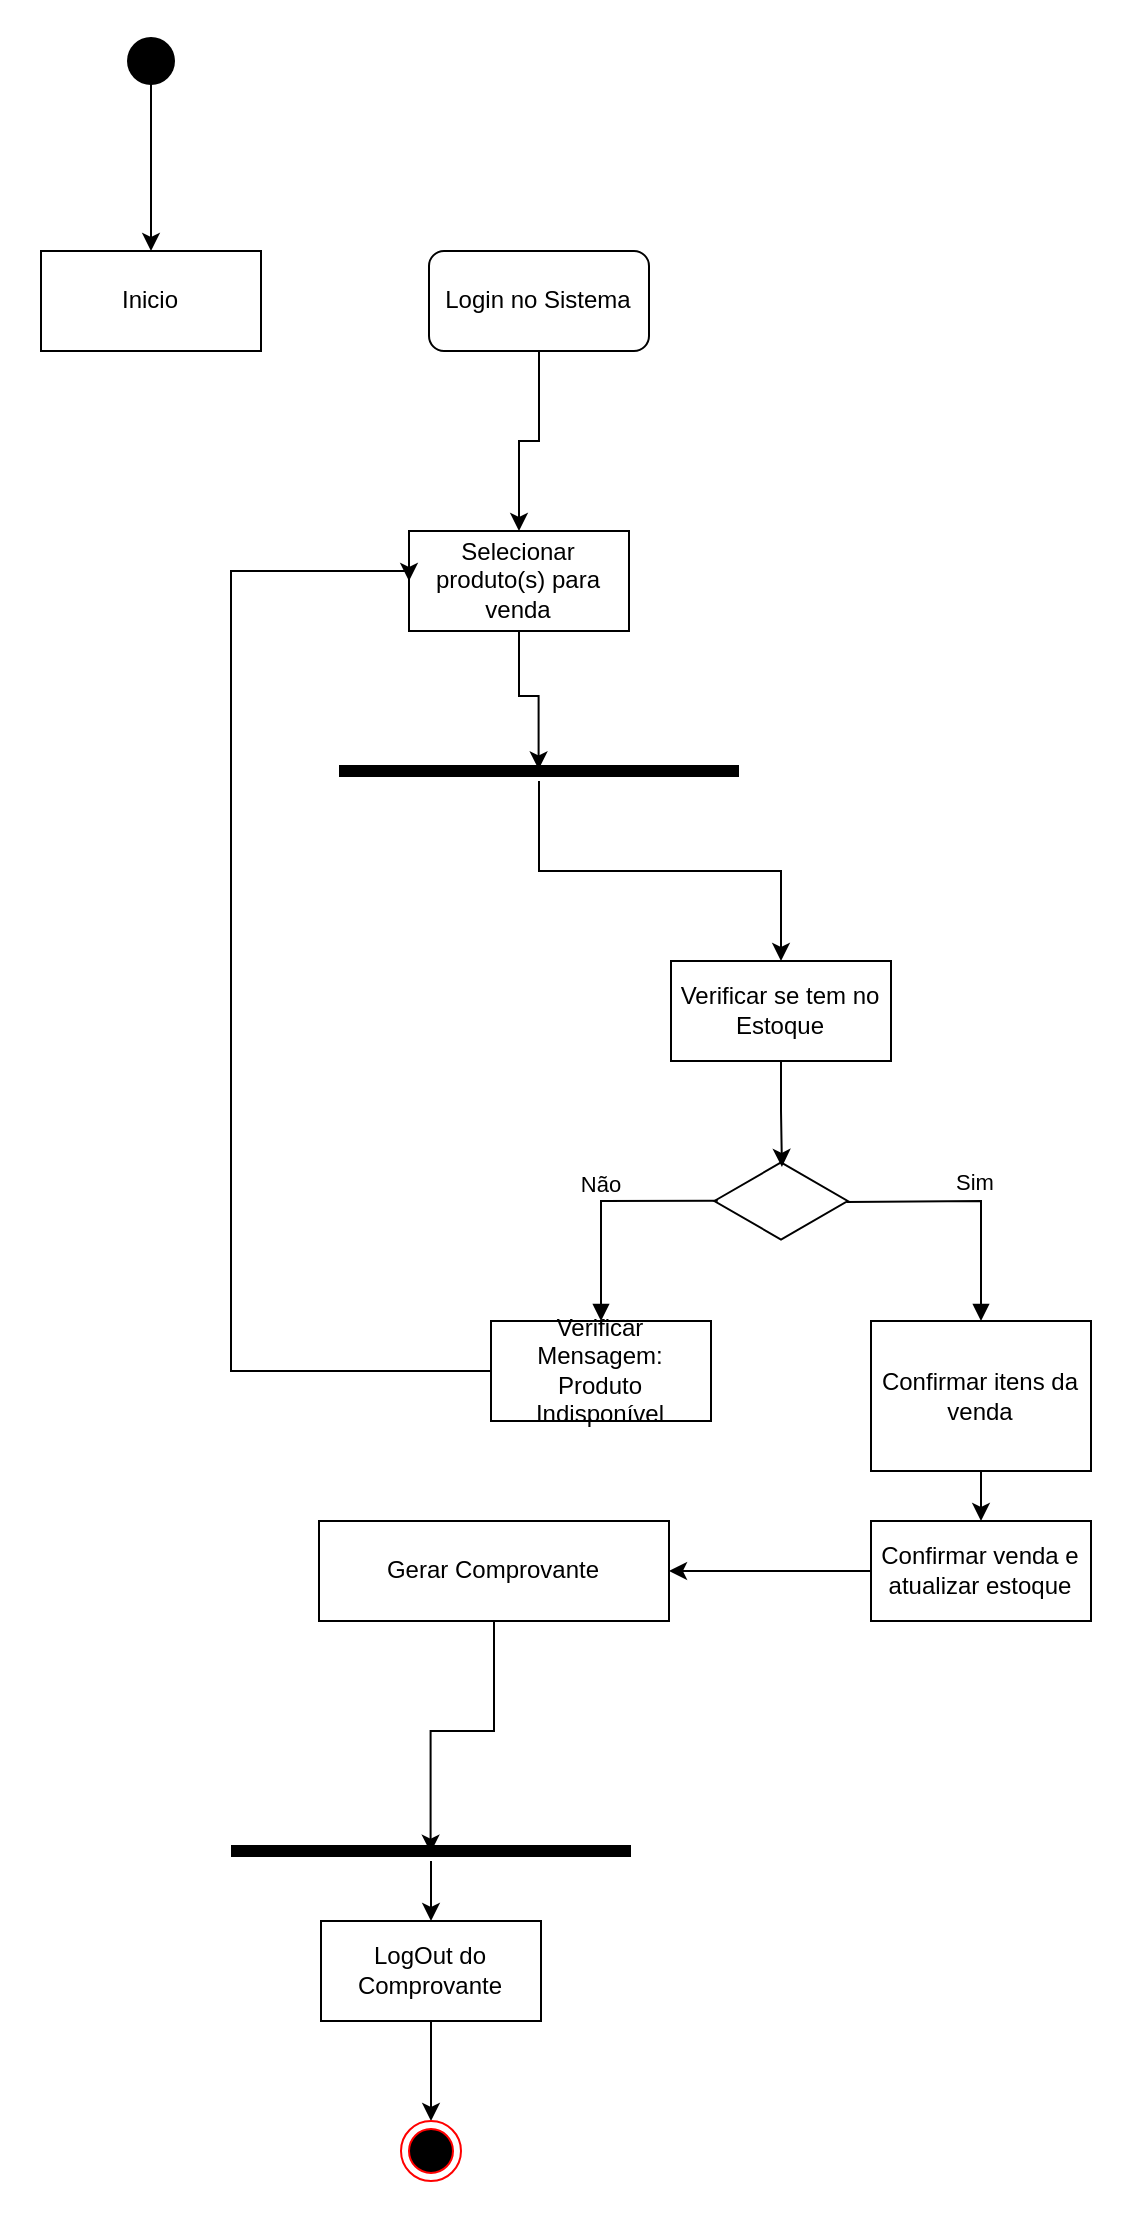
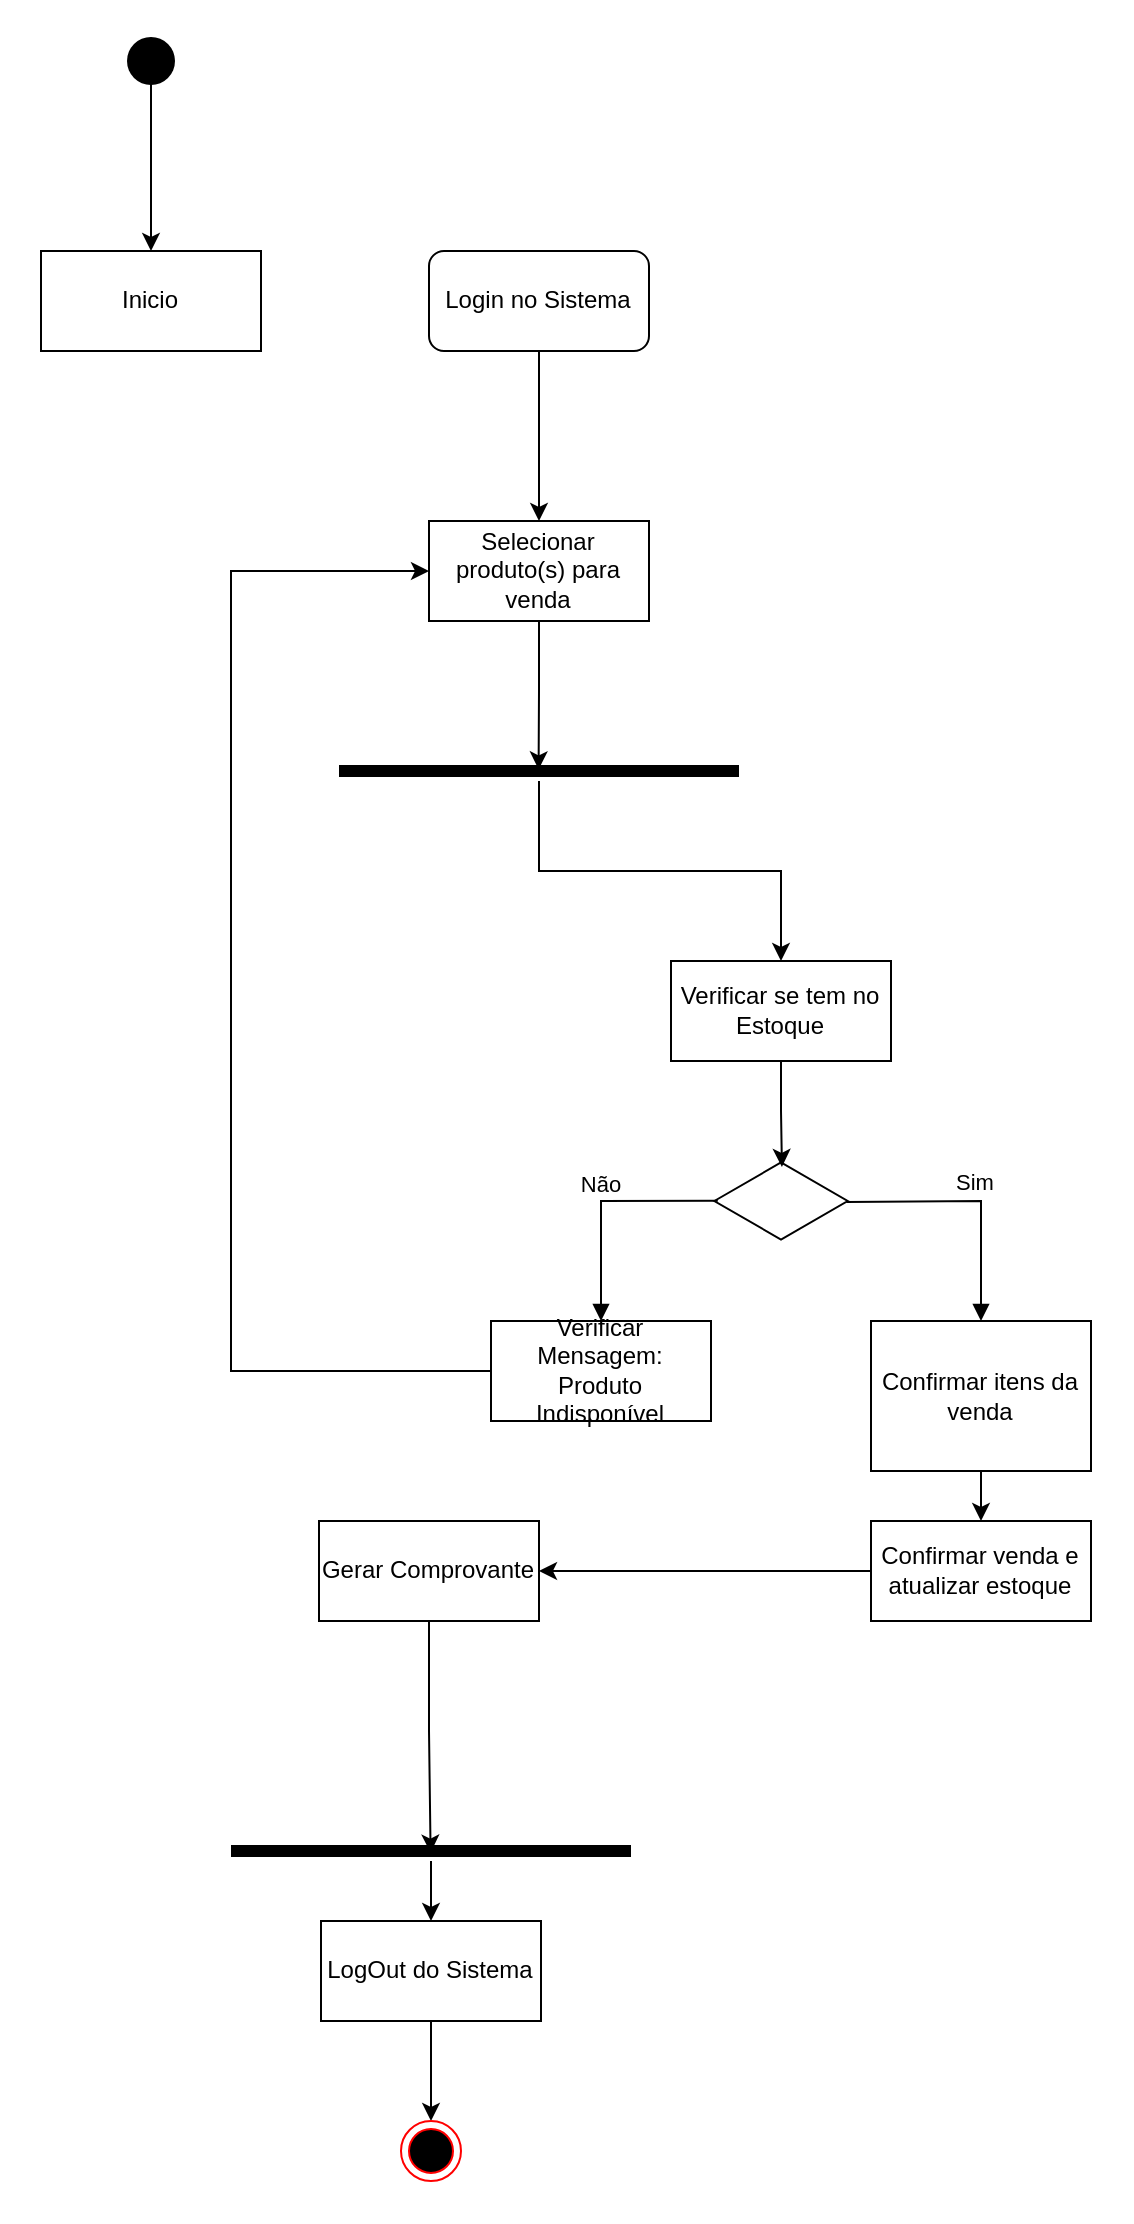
node "Selecionar produto(s) para venda": moved (519, 581) -> (539, 571)
node "Gerar Comprovante": size 350x100 -> 220x100
node "LogOut do Comprovante": label "LogOut do Comprovante" -> "LogOut do Sistema"
